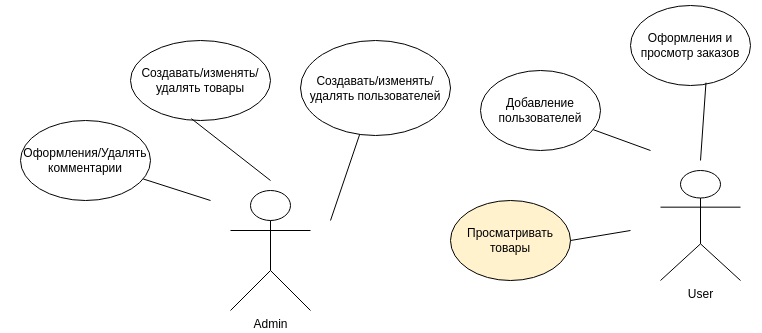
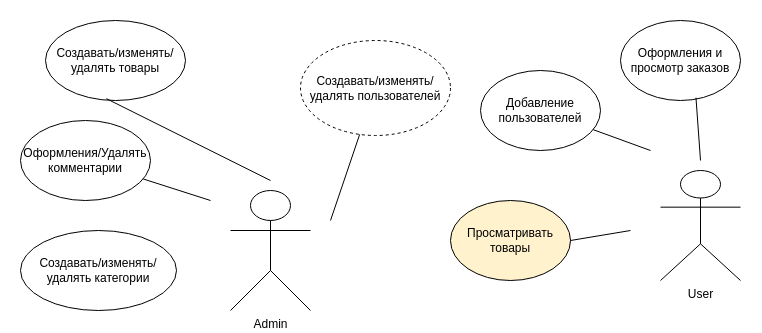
node "Оформления и просмотр заказов": moved (691, 46) -> (681, 61)
node "Создавать/изменять/удалять товары": moved (201, 81) -> (116, 61)
node "Создавать/изменять/удалять пользователей": style solid -> dashed
node "Создавать/изменять/удалять категории": added
